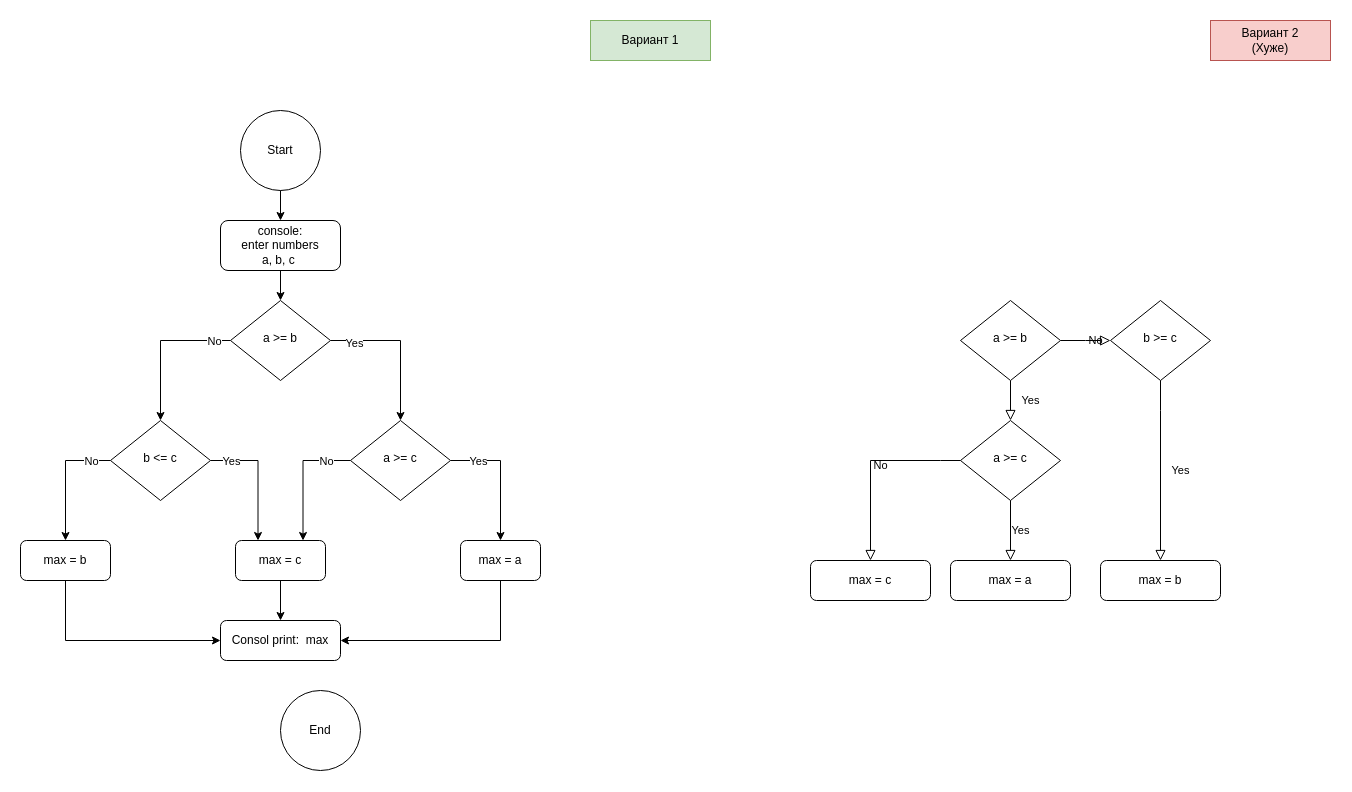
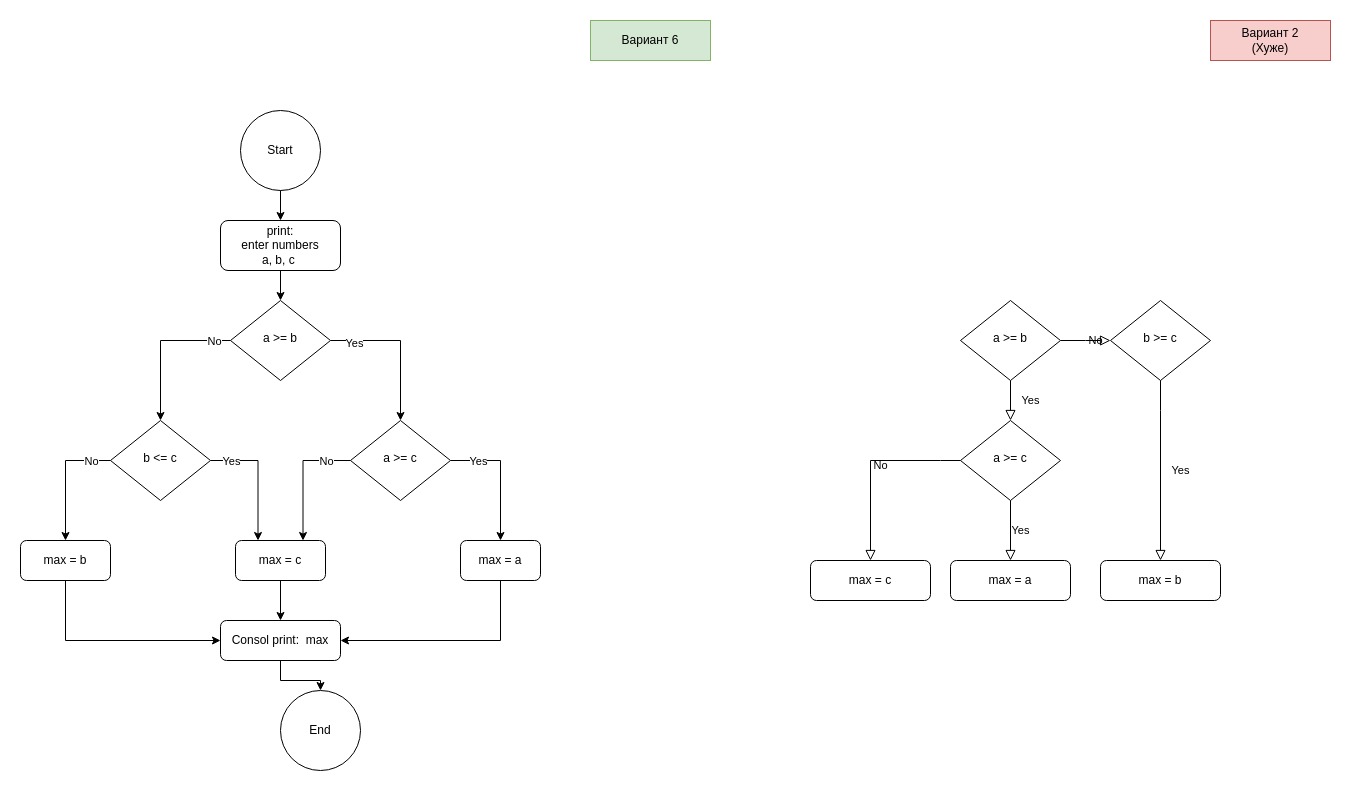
node "Вариант 1": label "Вариант 1" -> "Вариант 6"
node "console: enter numbers a, b, c": label "console: enter numbers a, b, c" -> "print: enter numbers a, b, c"
edge "Consol print: max" -> "End": added
